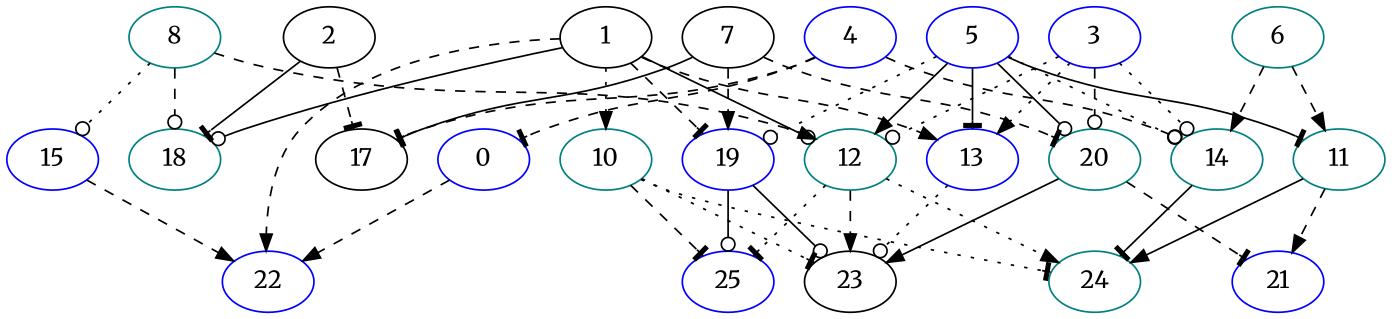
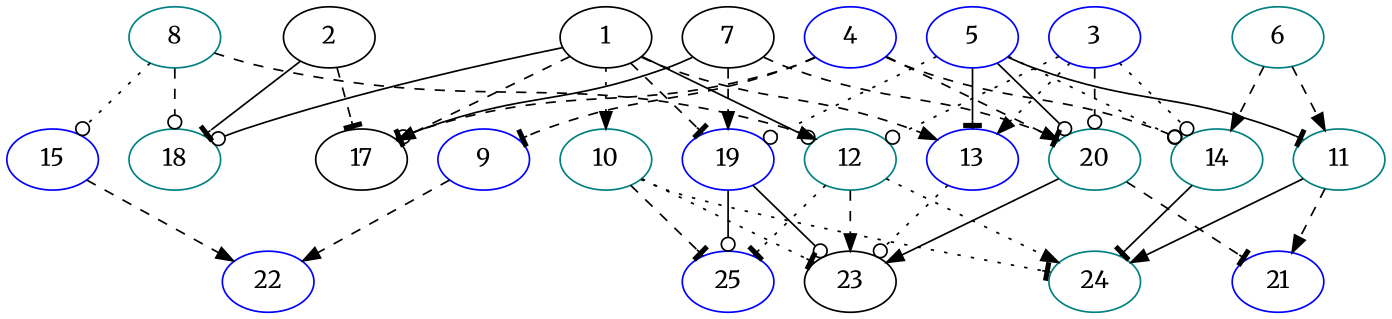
edge "1" -> "22": now "1" -> "17"
edge "7" -> "17": arrowhead tee -> odot
edge "5" -> "12": removed
edge "4" -> "20": added
node "0": label "0" -> "9"
